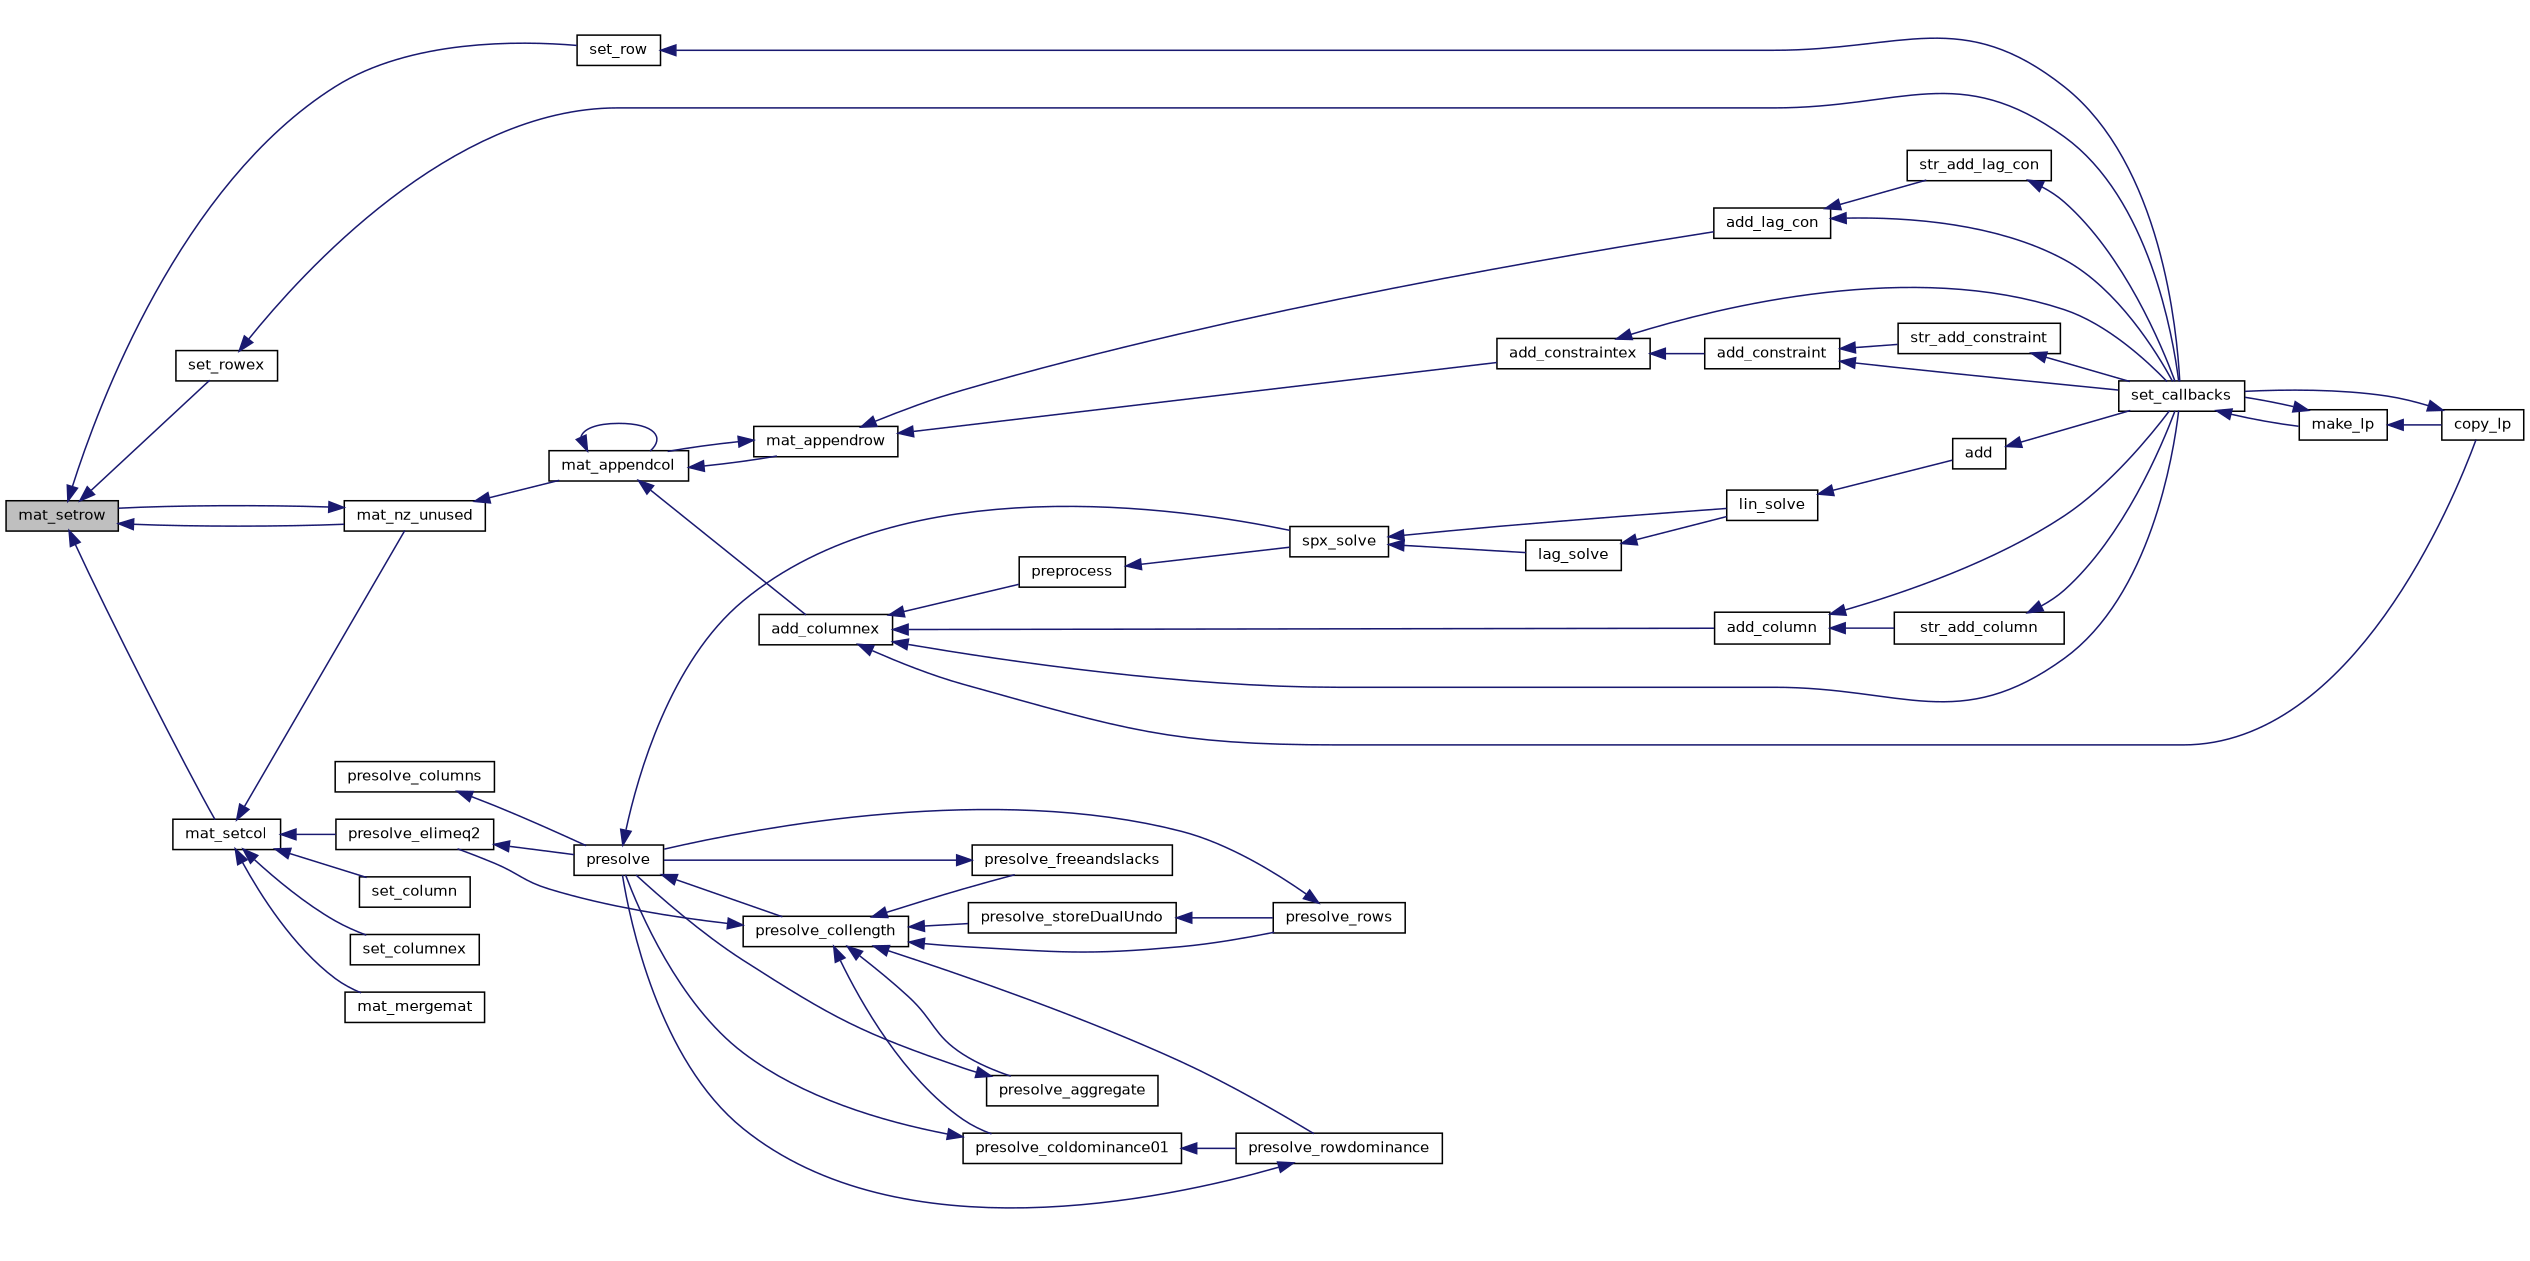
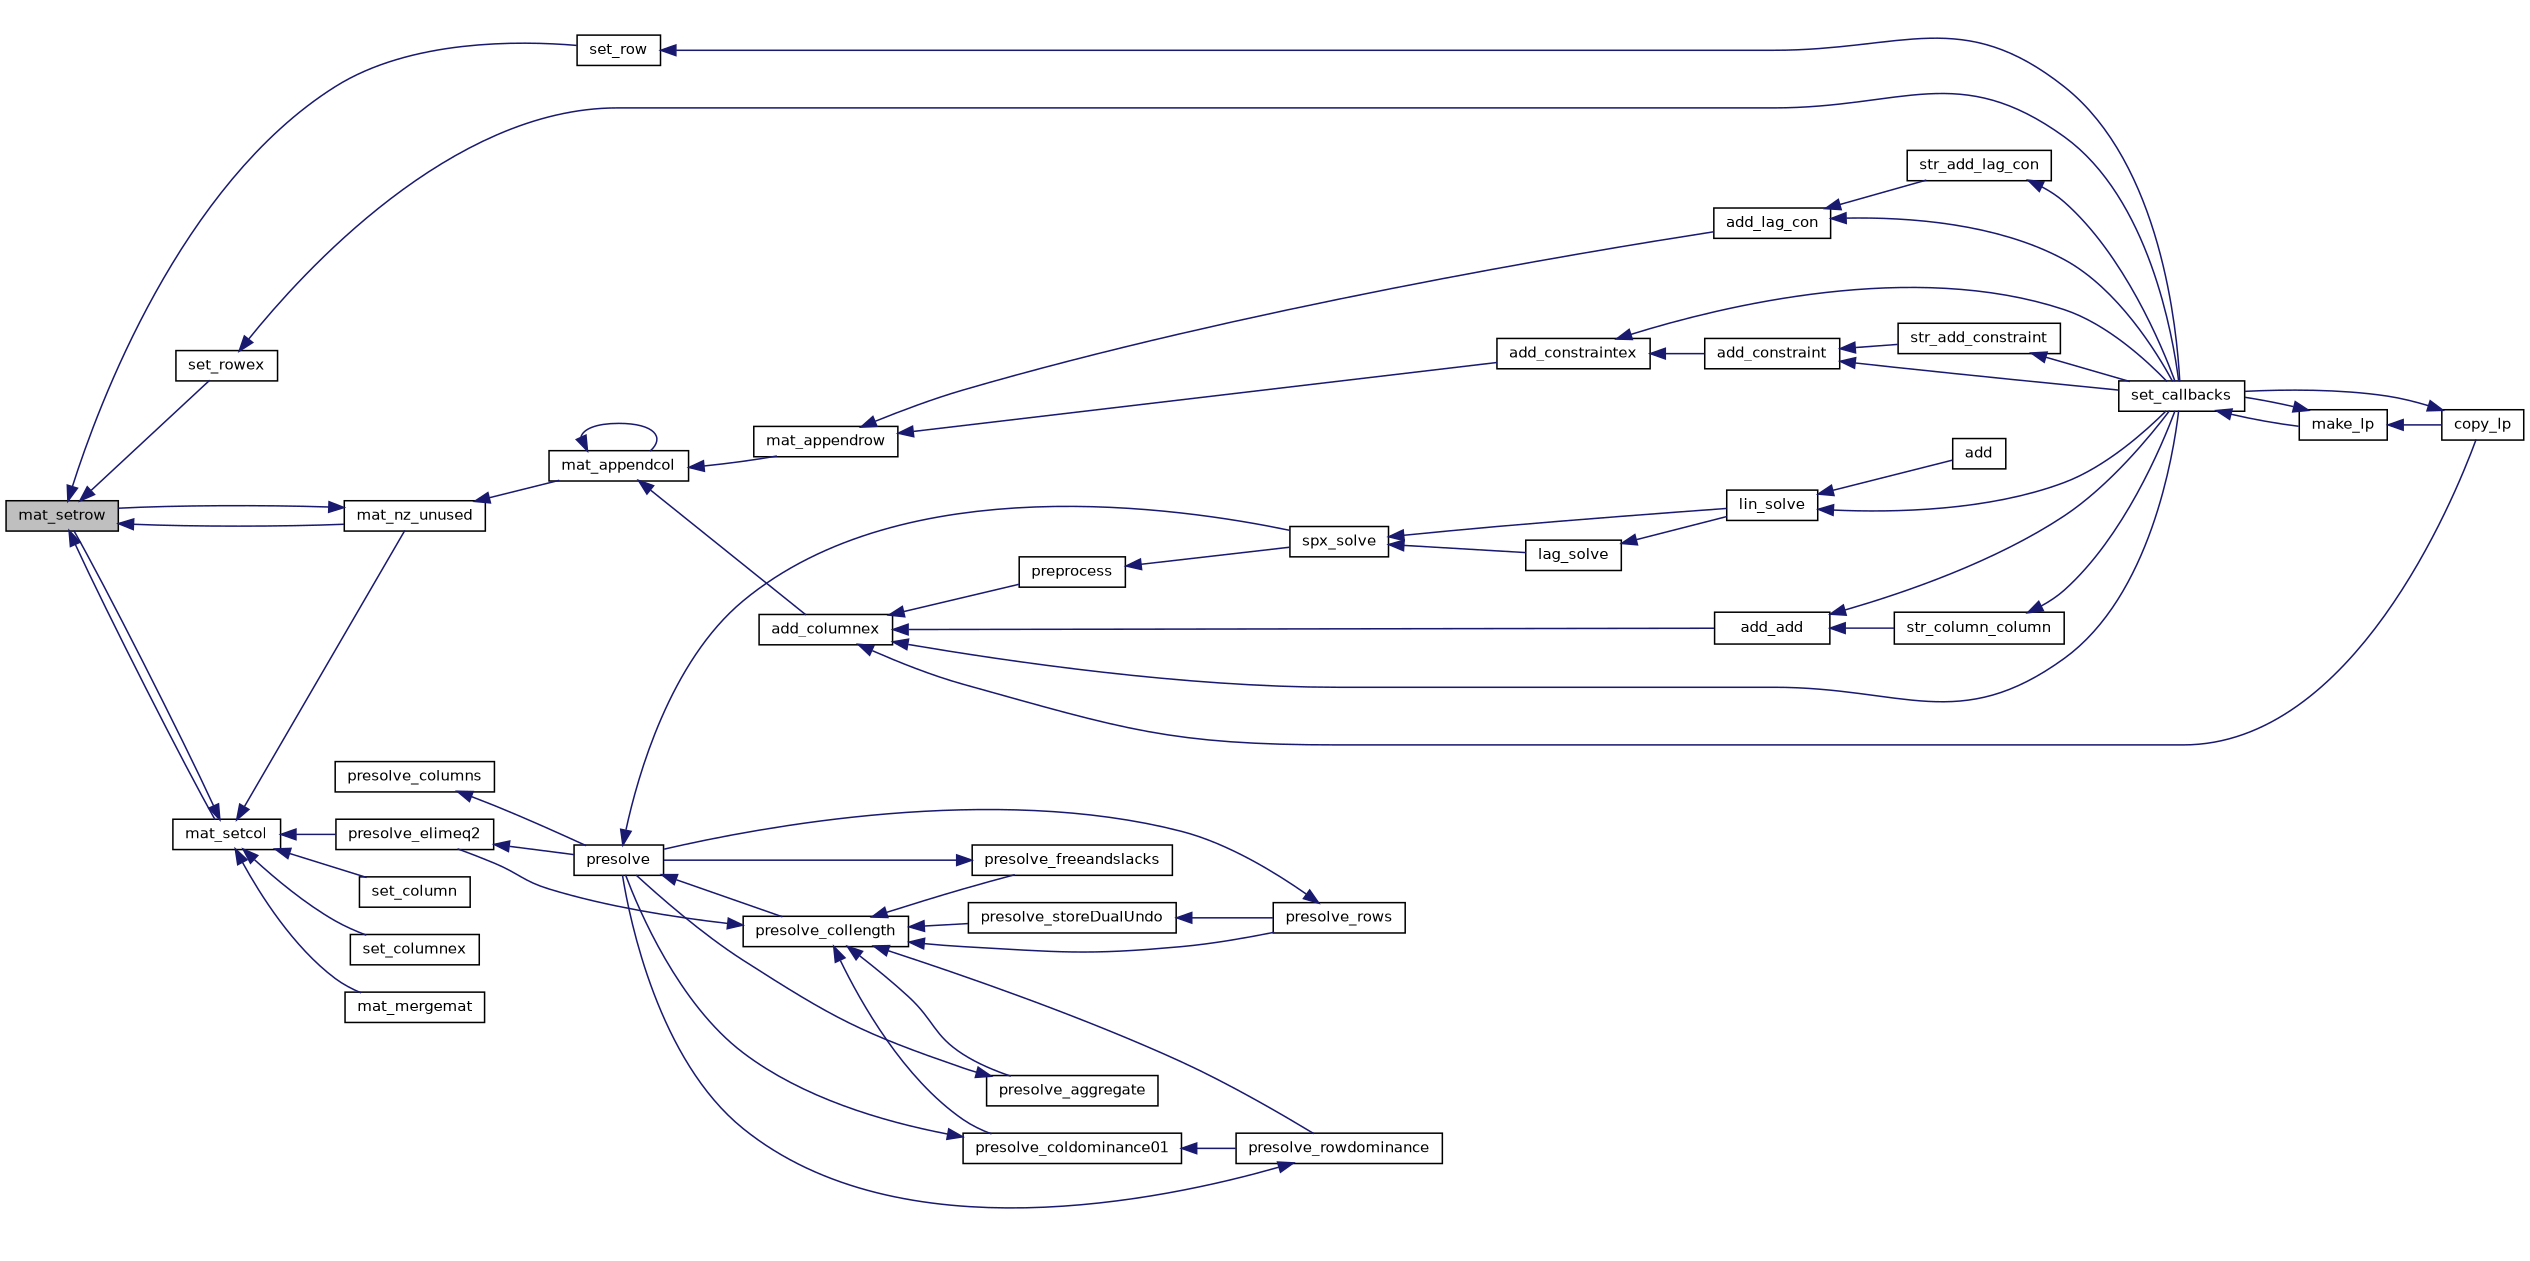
edge "set_callbacks" -> "add": now "set_callbacks" -> "lin_solve"
edge "mat_appendcol" -> "mat_appendrow": removed
node "add_column": label "add_column" -> "add_add"
node "str_add_column": label "str_add_column" -> "str_column_column"
edge "mat_setrow" -> "mat_setcol": added
